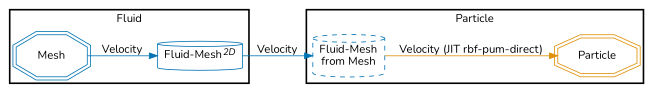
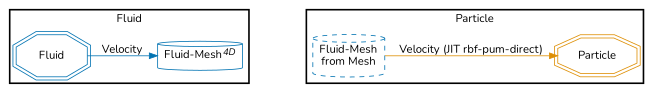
node "Fluid-Mesh": text "2D" -> "4D"
node "Mesh": label "Mesh" -> "Fluid"
edge "Fluid-Mesh" -> "Fluid-Mesh from Mesh": removed, label "Velocity"
